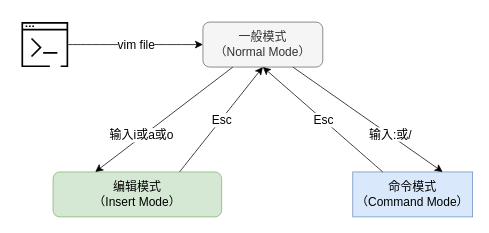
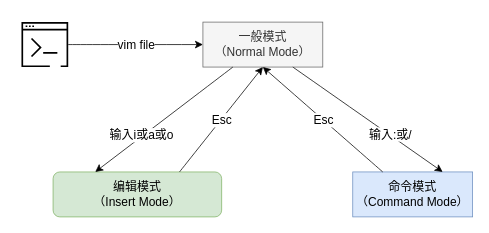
node "一般模式 （Normal Mode）": shape rounded rectangle -> rectangle
